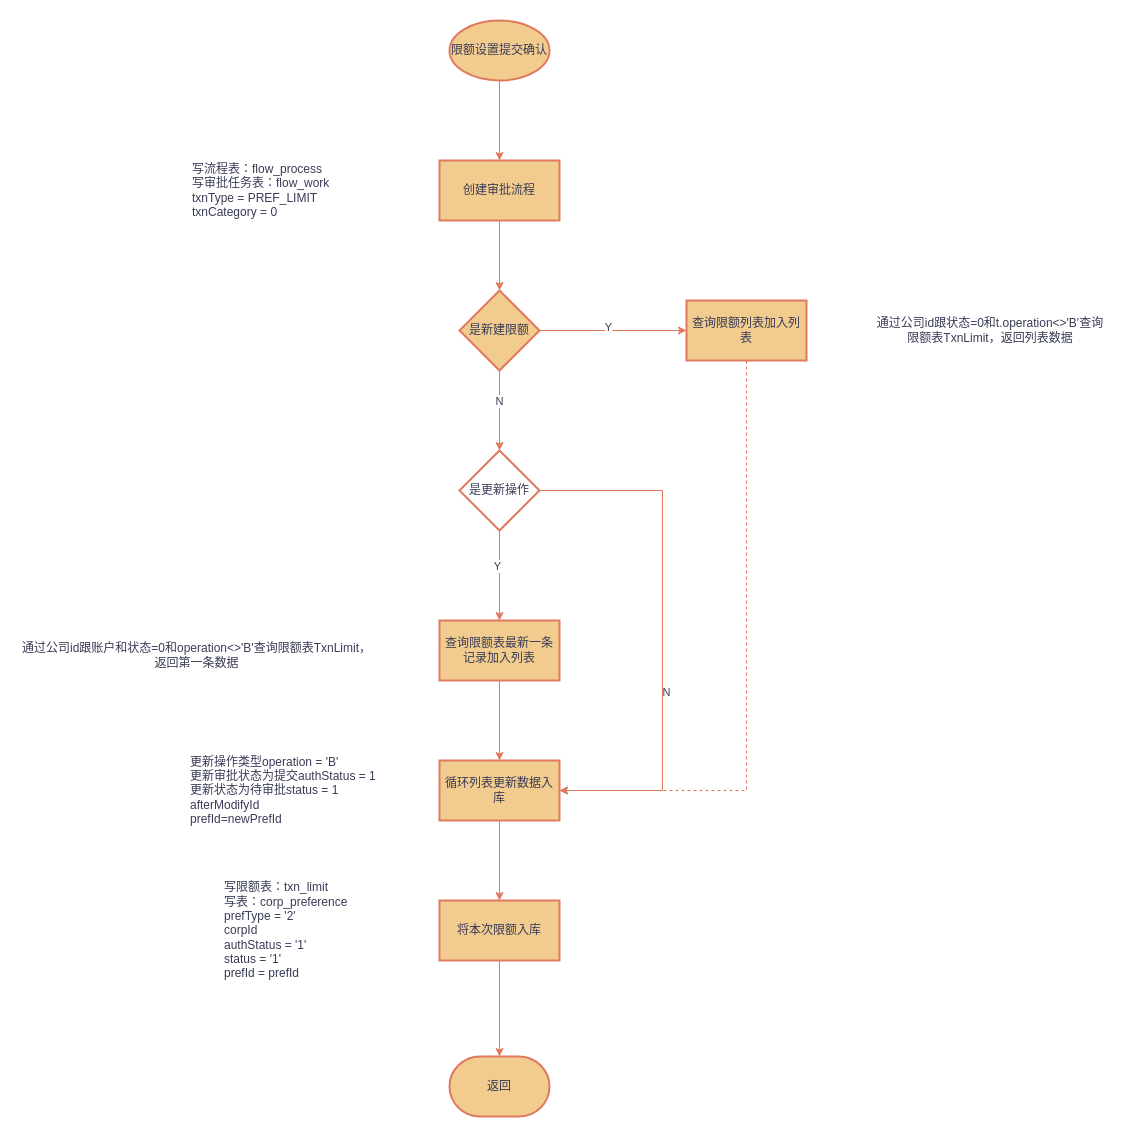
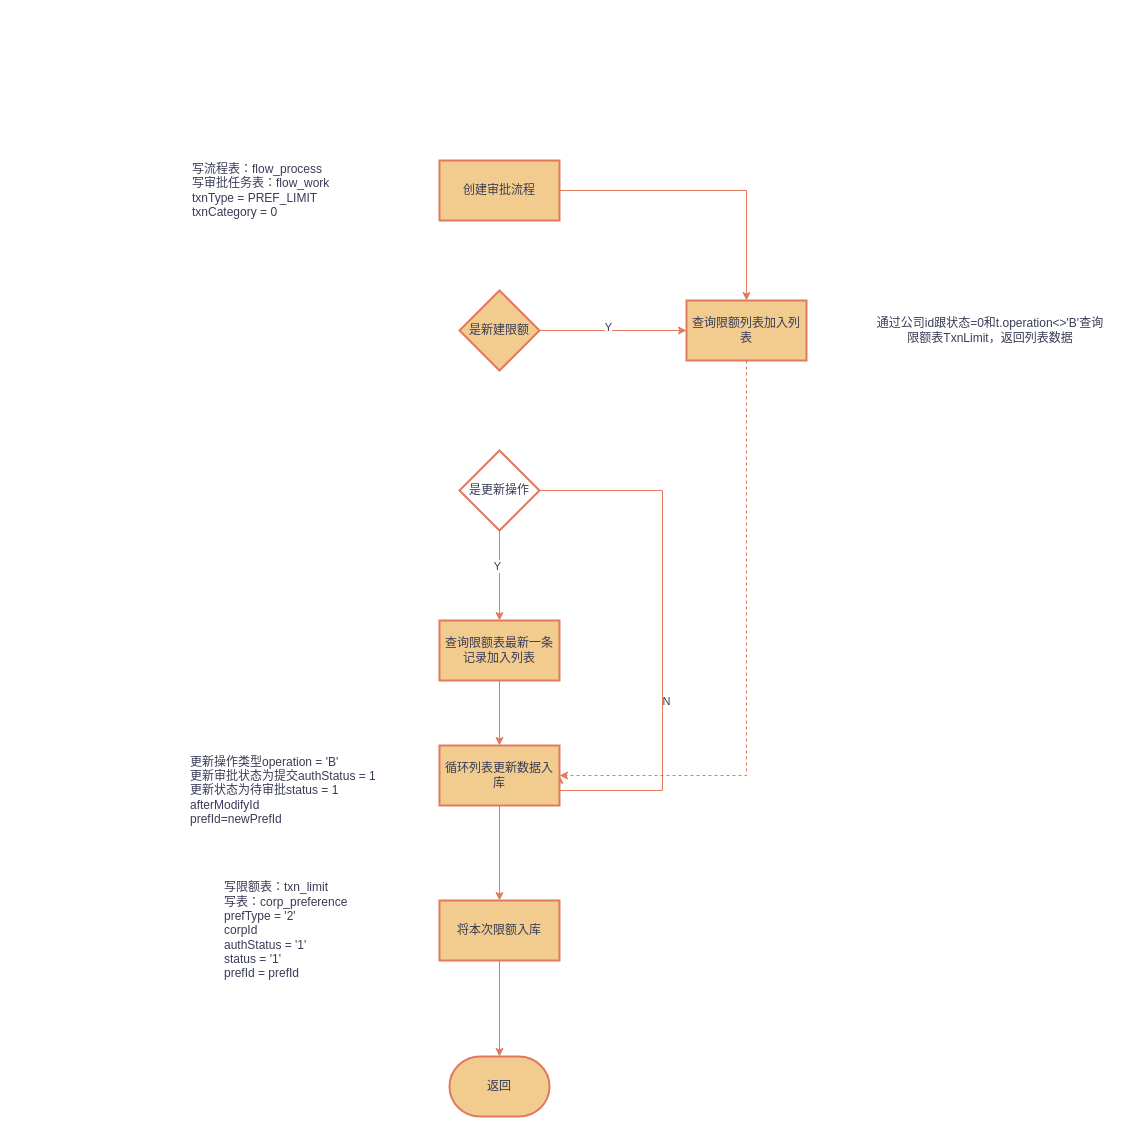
node "限额设置提交确认": removed
edge "限额设置提交确认" -> "创建审批流程": removed
edge "创建审批流程" -> "是新建限额": now "创建审批流程" -> "查询限额列表加入列表"
edge "是新建限额" -> "是更新操作": removed, label "N"
node "通过公司id跟账户和状态=0和operation<>'B'查询限额表TxnLimit，返回第一条数据": removed
node "循环列表更新数据入库": moved (500, 791) -> (500, 776)
